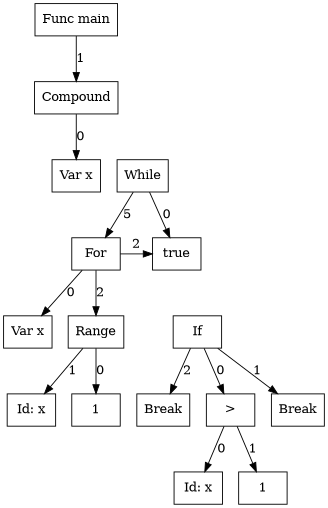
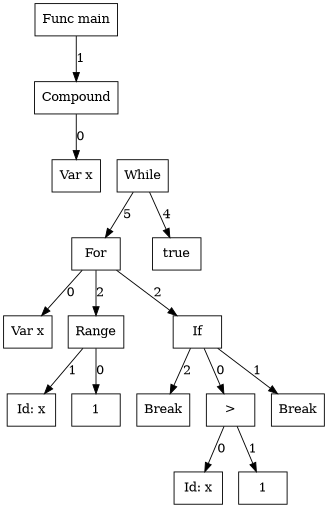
edge "While" -> "true": label "0" -> "4"
edge "For" -> "true": now "For" -> "If"
